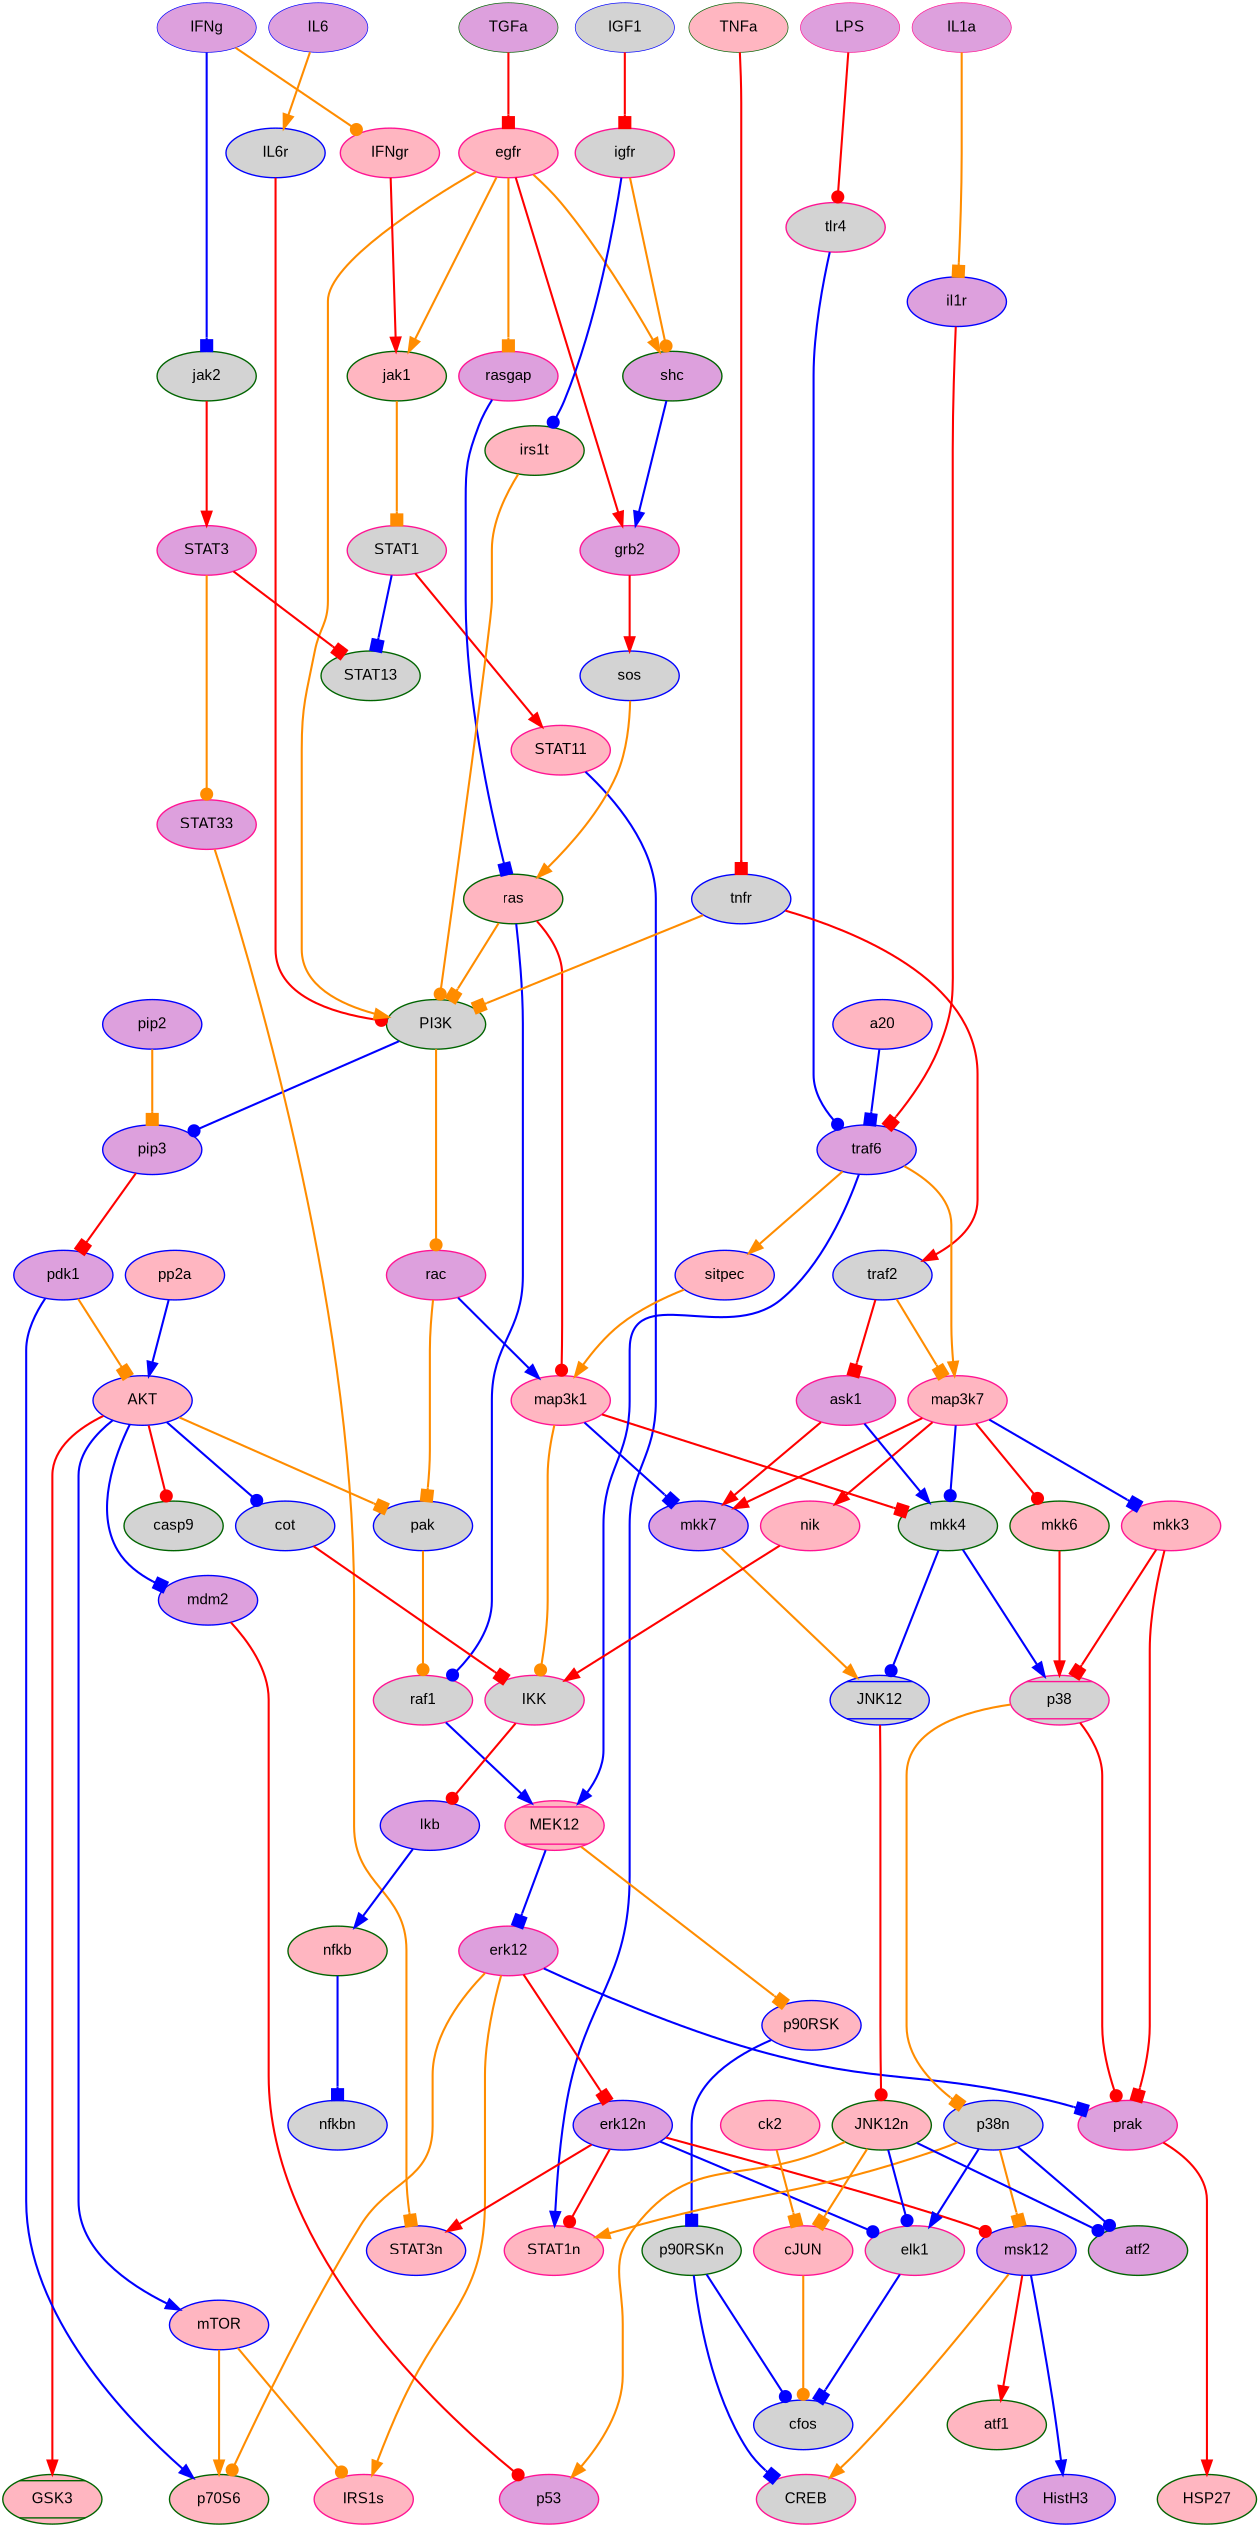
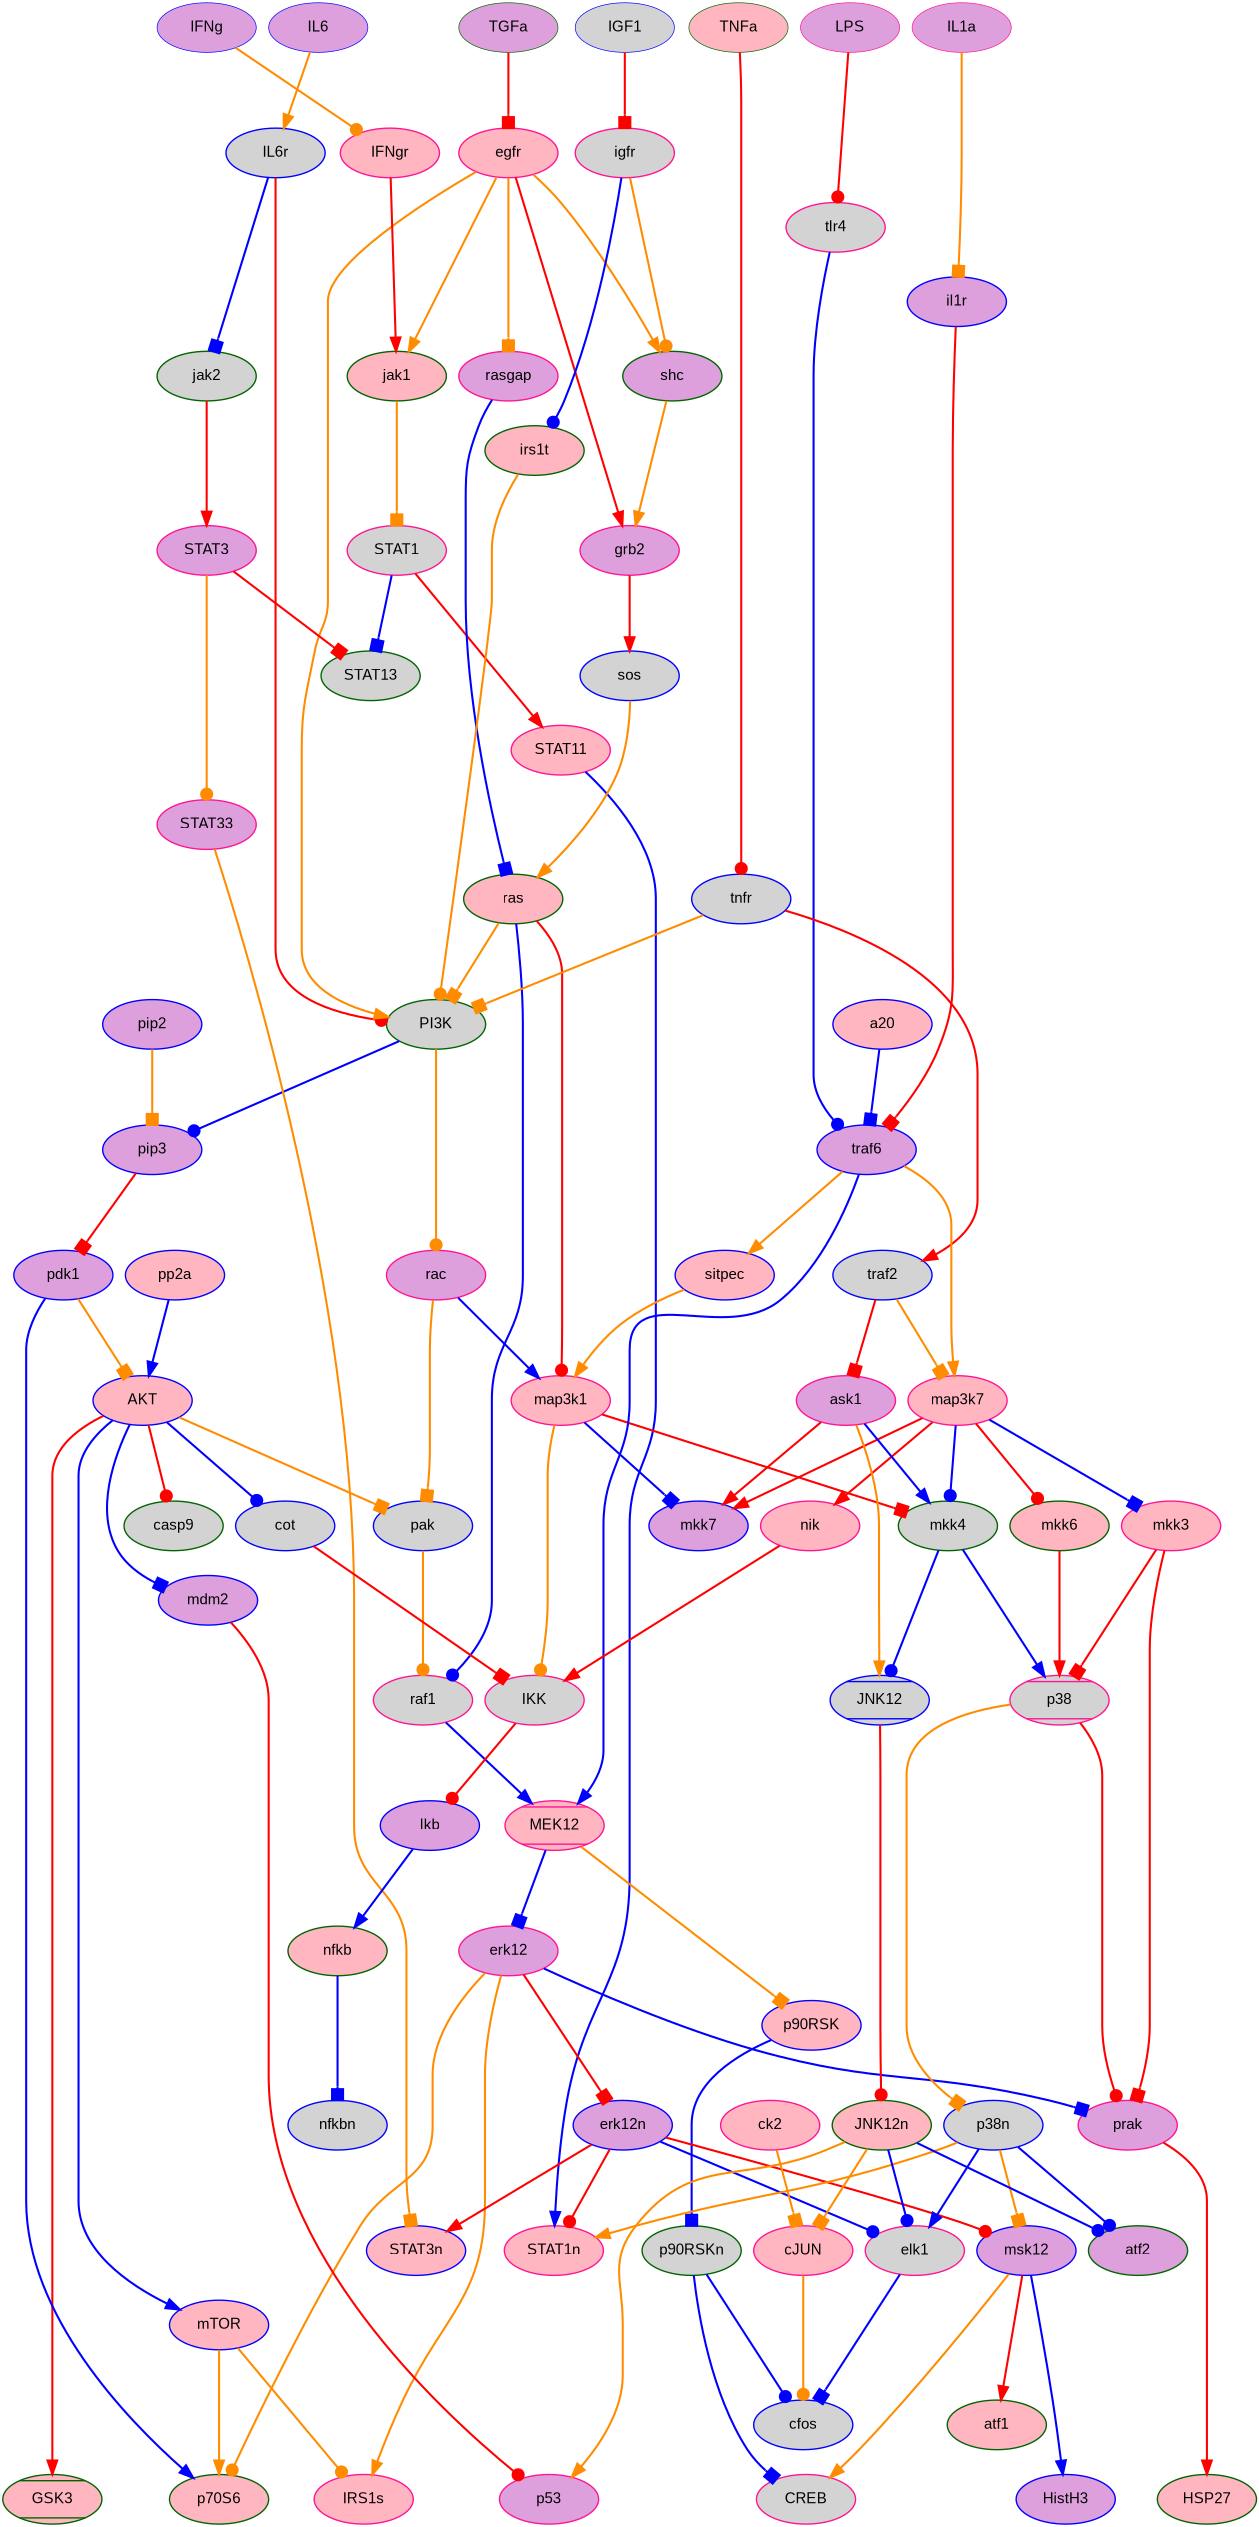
edge "IFNg" -> "jak2": now "IL6r" -> "jak2"
edge "shc" -> "grb2": color blue -> darkorange
edge "TNFa" -> "tnfr": arrowhead box -> dot
edge "mkk7" -> "JNK12": now "ask1" -> "JNK12"
